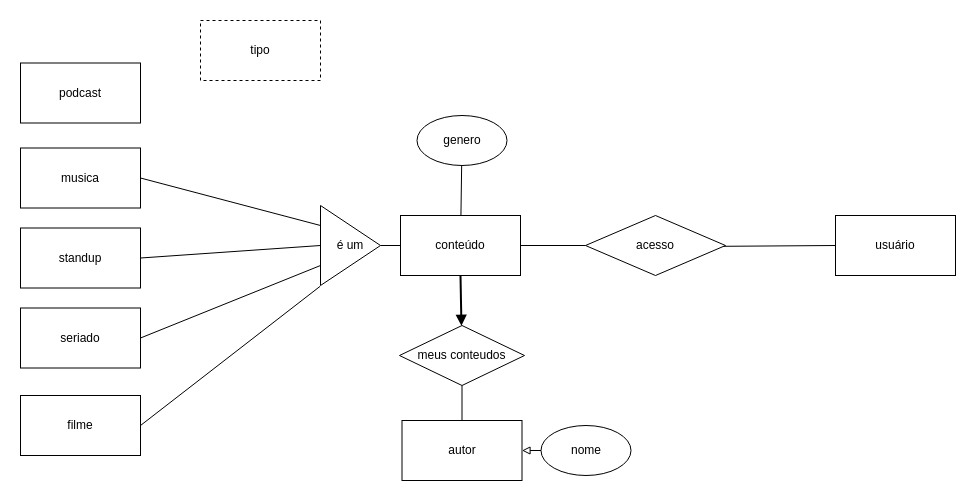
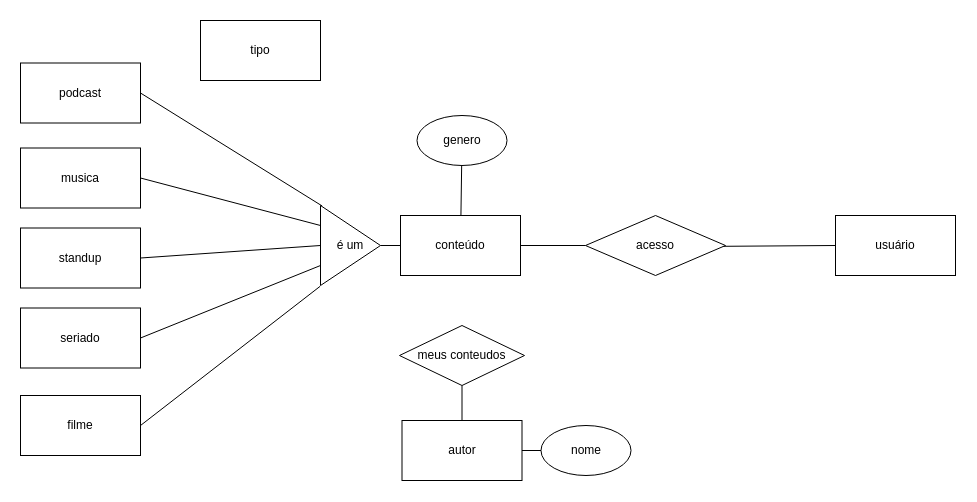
node "tipo": style dashed -> solid
edge "podcast" -- "é um": added
edge "conteúdo" -> "meus conteudos": removed
edge "nome" -> "autor": arrowhead block -> none
